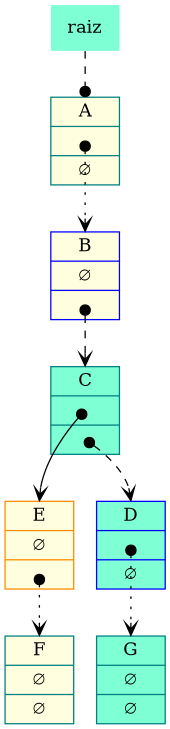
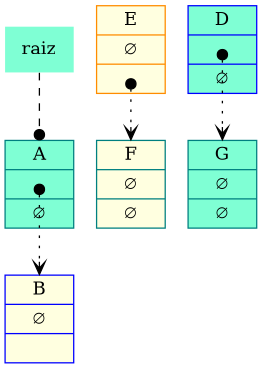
node "A": fillcolor lightyellow -> aquamarine
node "C": removed
